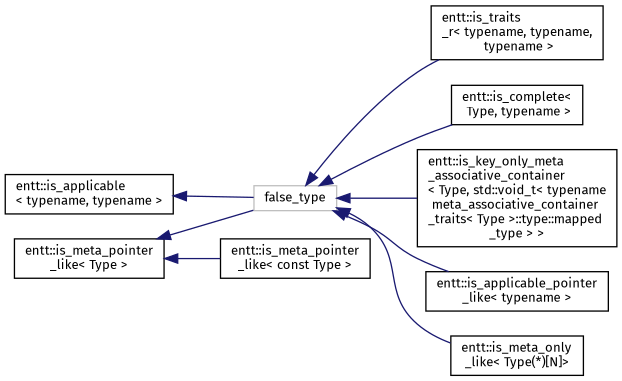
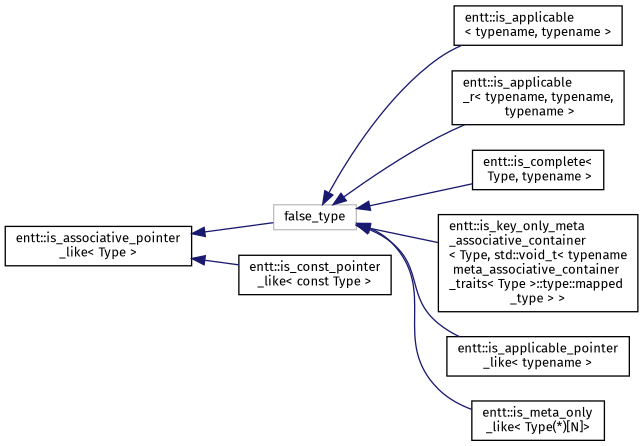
node "entt::is_traits _r< typename, typename, typename >": label "entt::is_traits _r< typename, typename, typename >" -> "entt::is_applicable _r< typename, typename, typename >"
edge "false_type" -> "entt::is_applicable < typename, typename >": reversed
node "entt::is_meta_pointer _like< Type >": label "entt::is_meta_pointer _like< Type >" -> "entt::is_associative_pointer _like< Type >"
node "entt::is_meta_pointer _like< const Type >": label "entt::is_meta_pointer _like< const Type >" -> "entt::is_const_pointer _like< const Type >"
